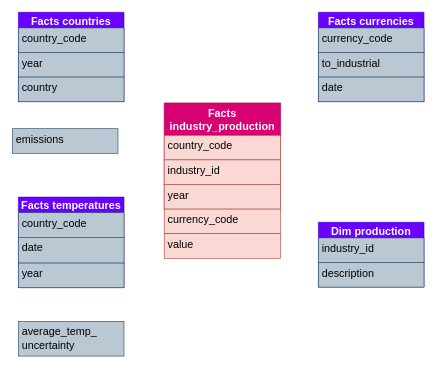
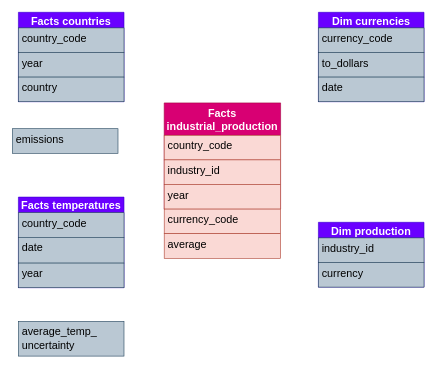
node "Facts currencies": label "Facts currencies" -> "Dim currencies"
node "to_industrial": label "to_industrial" -> "to_dollars"
node "Facts industry_production": label "Facts industry_production" -> "Facts industrial_production"
node "value": label "value" -> "average"
node "description": label "description" -> "currency"
